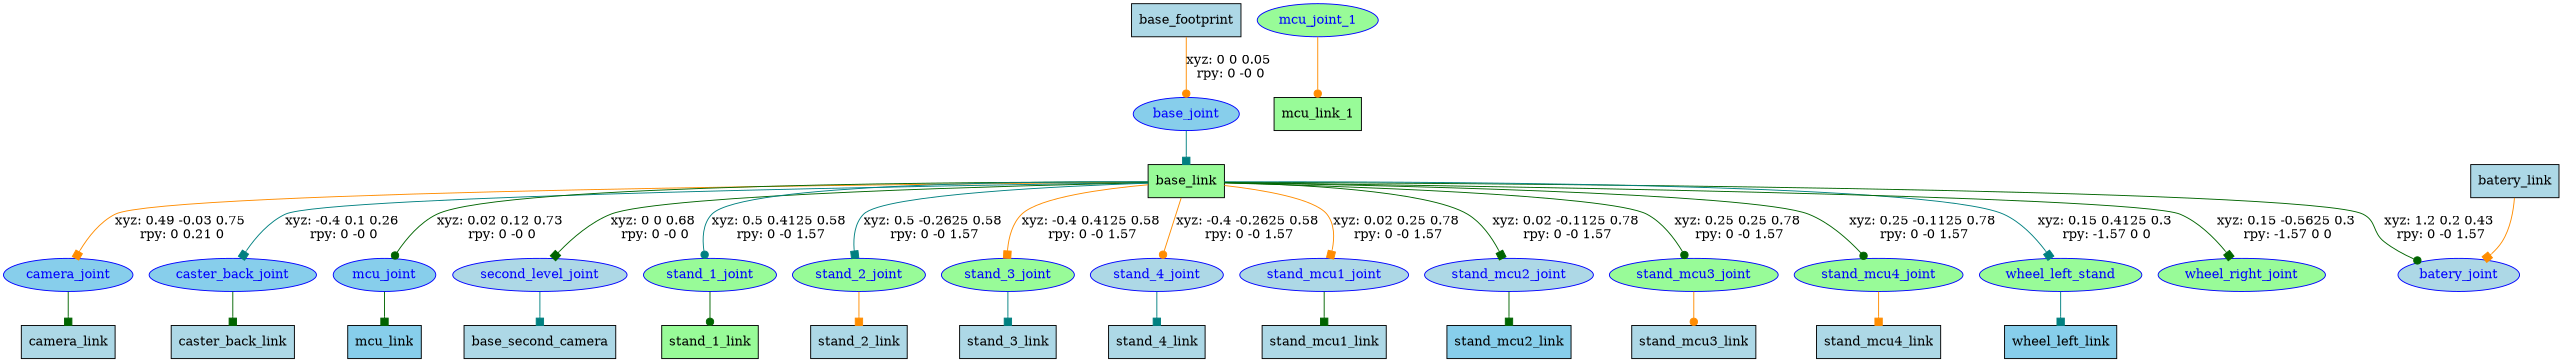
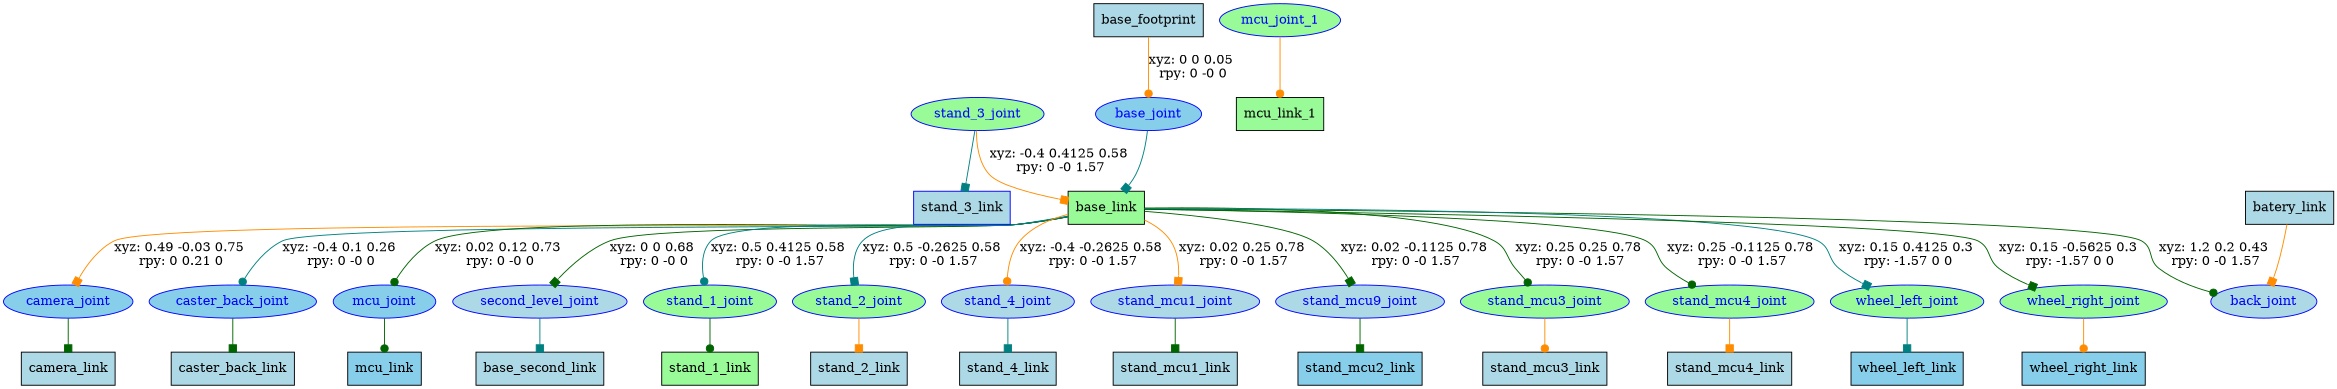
edge "base_link" -> "stand_3_joint": reversed
edge "base_link" -> "caster_back_joint": arrowhead box -> dot
node "stand_mcu2_joint": label "stand_mcu2_joint" -> "stand_mcu9_joint"
node "wheel_left_stand": label "wheel_left_stand" -> "wheel_left_joint"
node "batery_joint": label "batery_joint" -> "back_joint"
edge "mcu_joint" -> "mcu_link": arrowhead box -> dot
node "base_second_camera": label "base_second_camera" -> "base_second_link"
node "stand_3_link": color black -> blue
node "wheel_right_link": added
